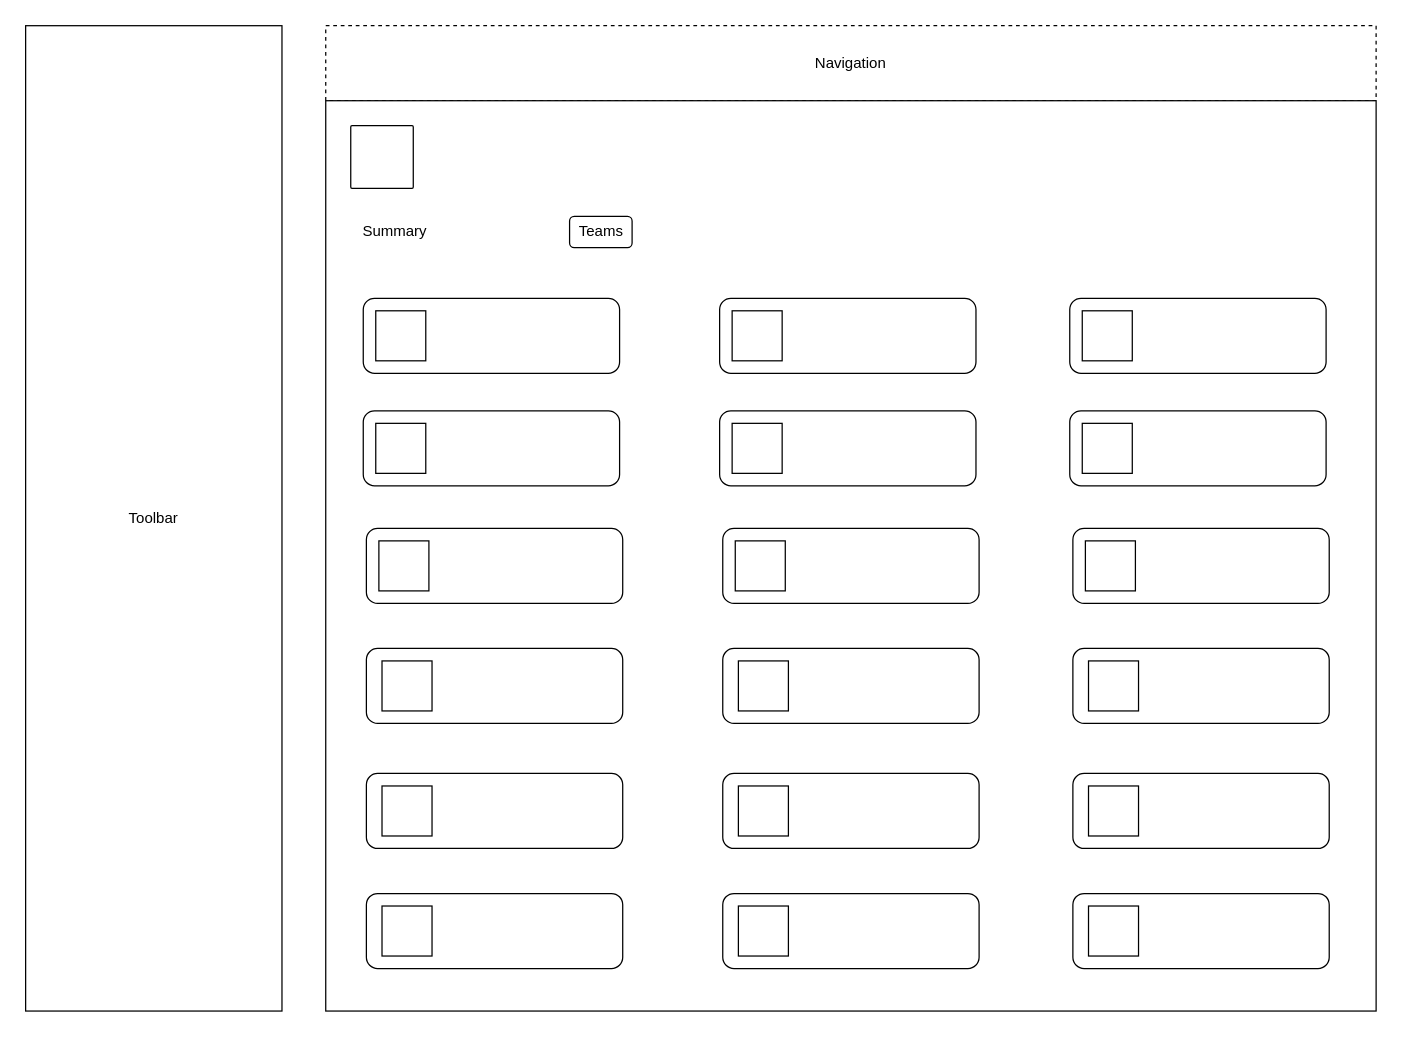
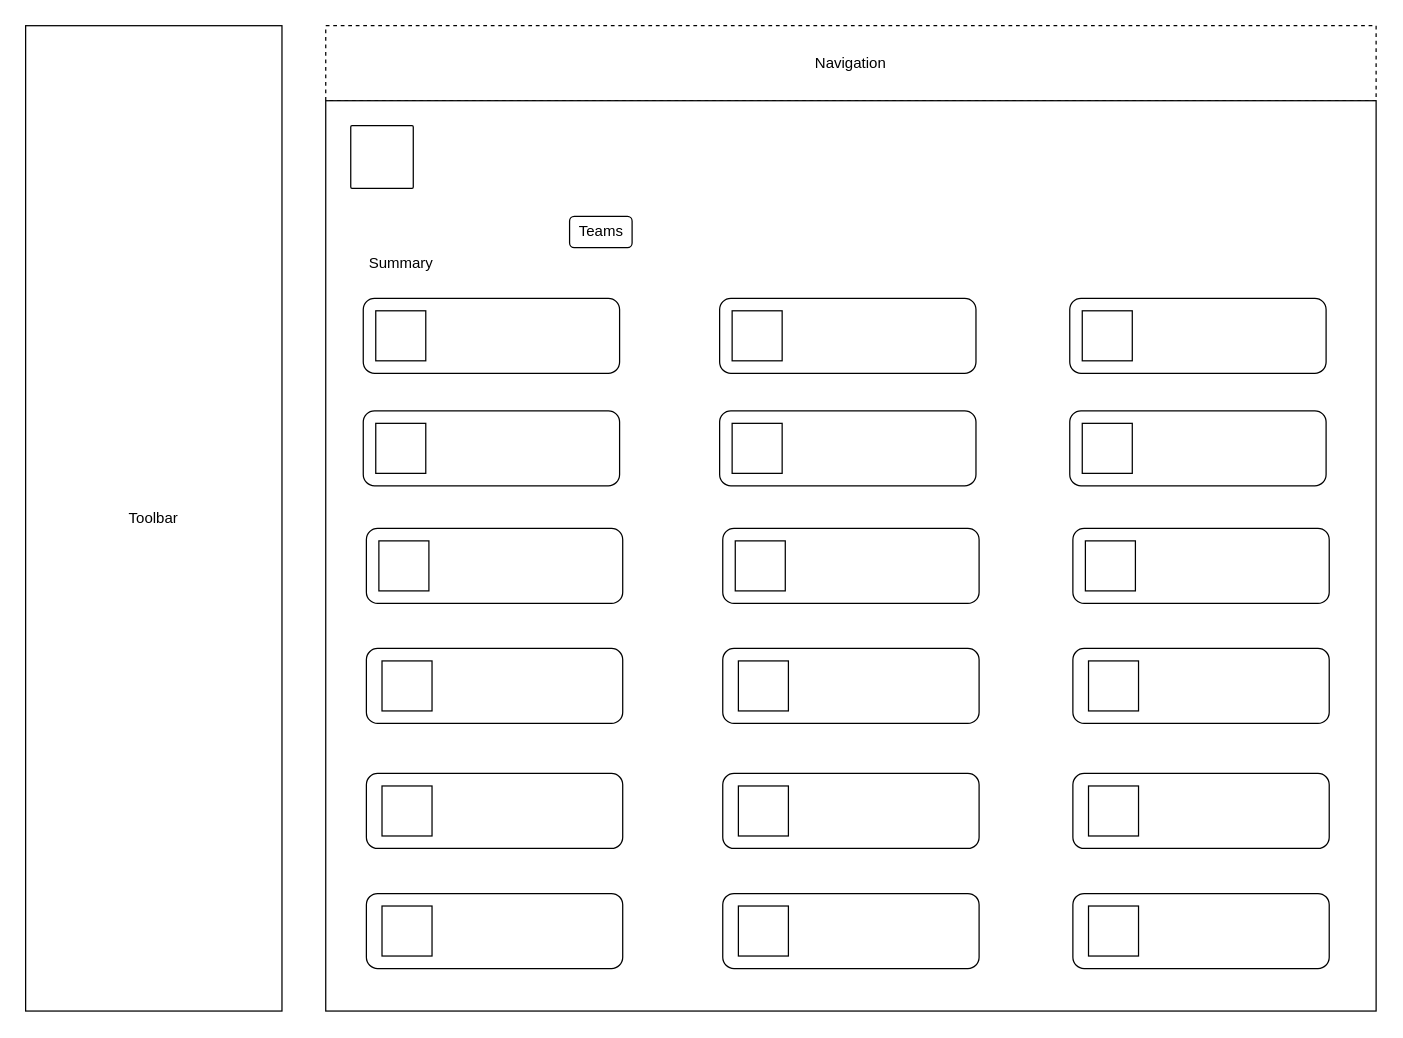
node "Summary": moved (394, 232) -> (401, 263)
